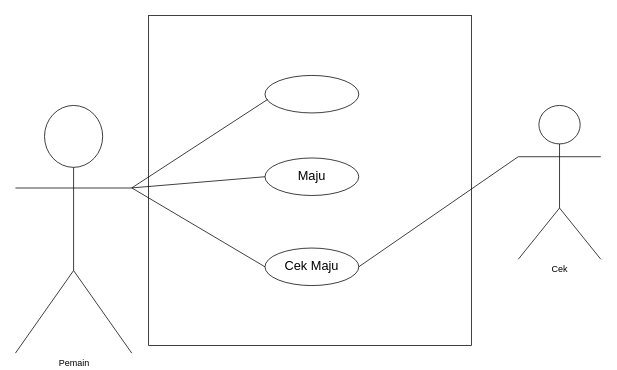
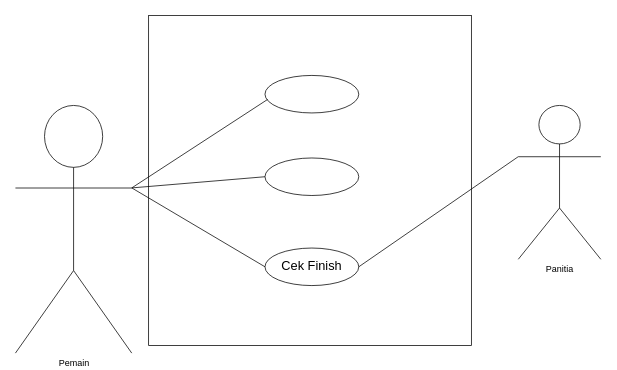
node "Maju": removed
node "Cek Maju": label "Cek Maju" -> "Cek Finish"
node "Cek": label "Cek" -> "Panitia"
